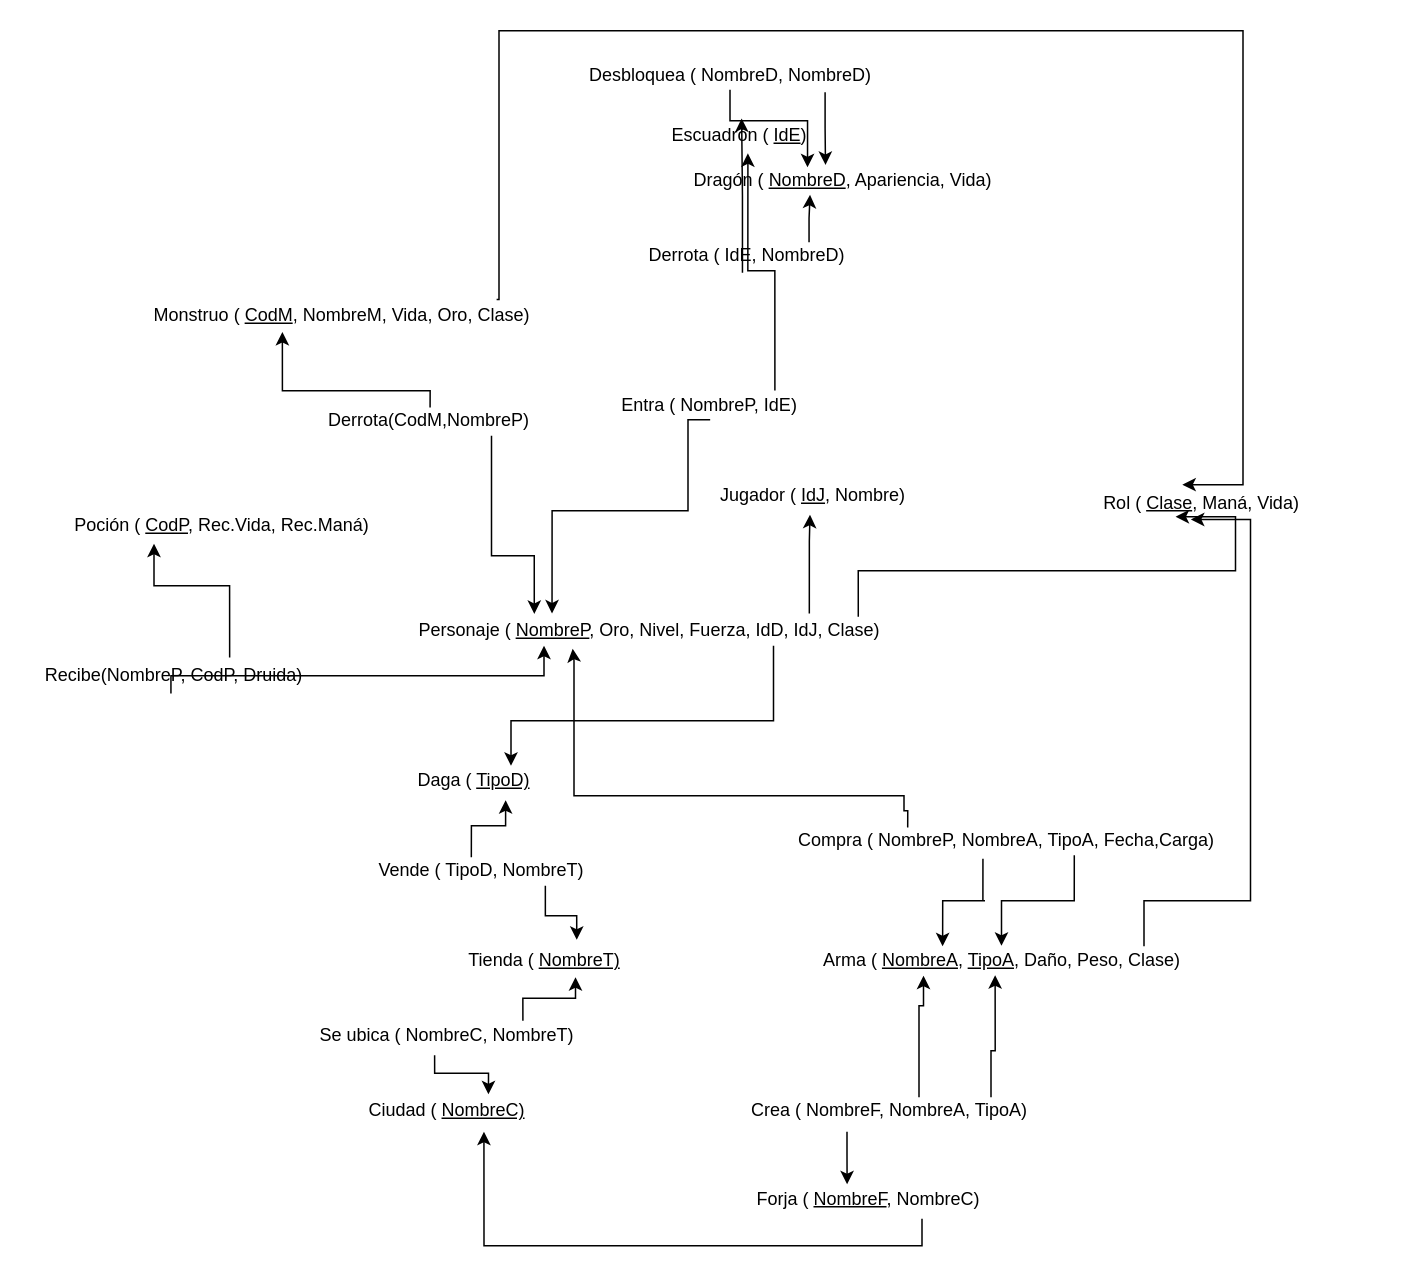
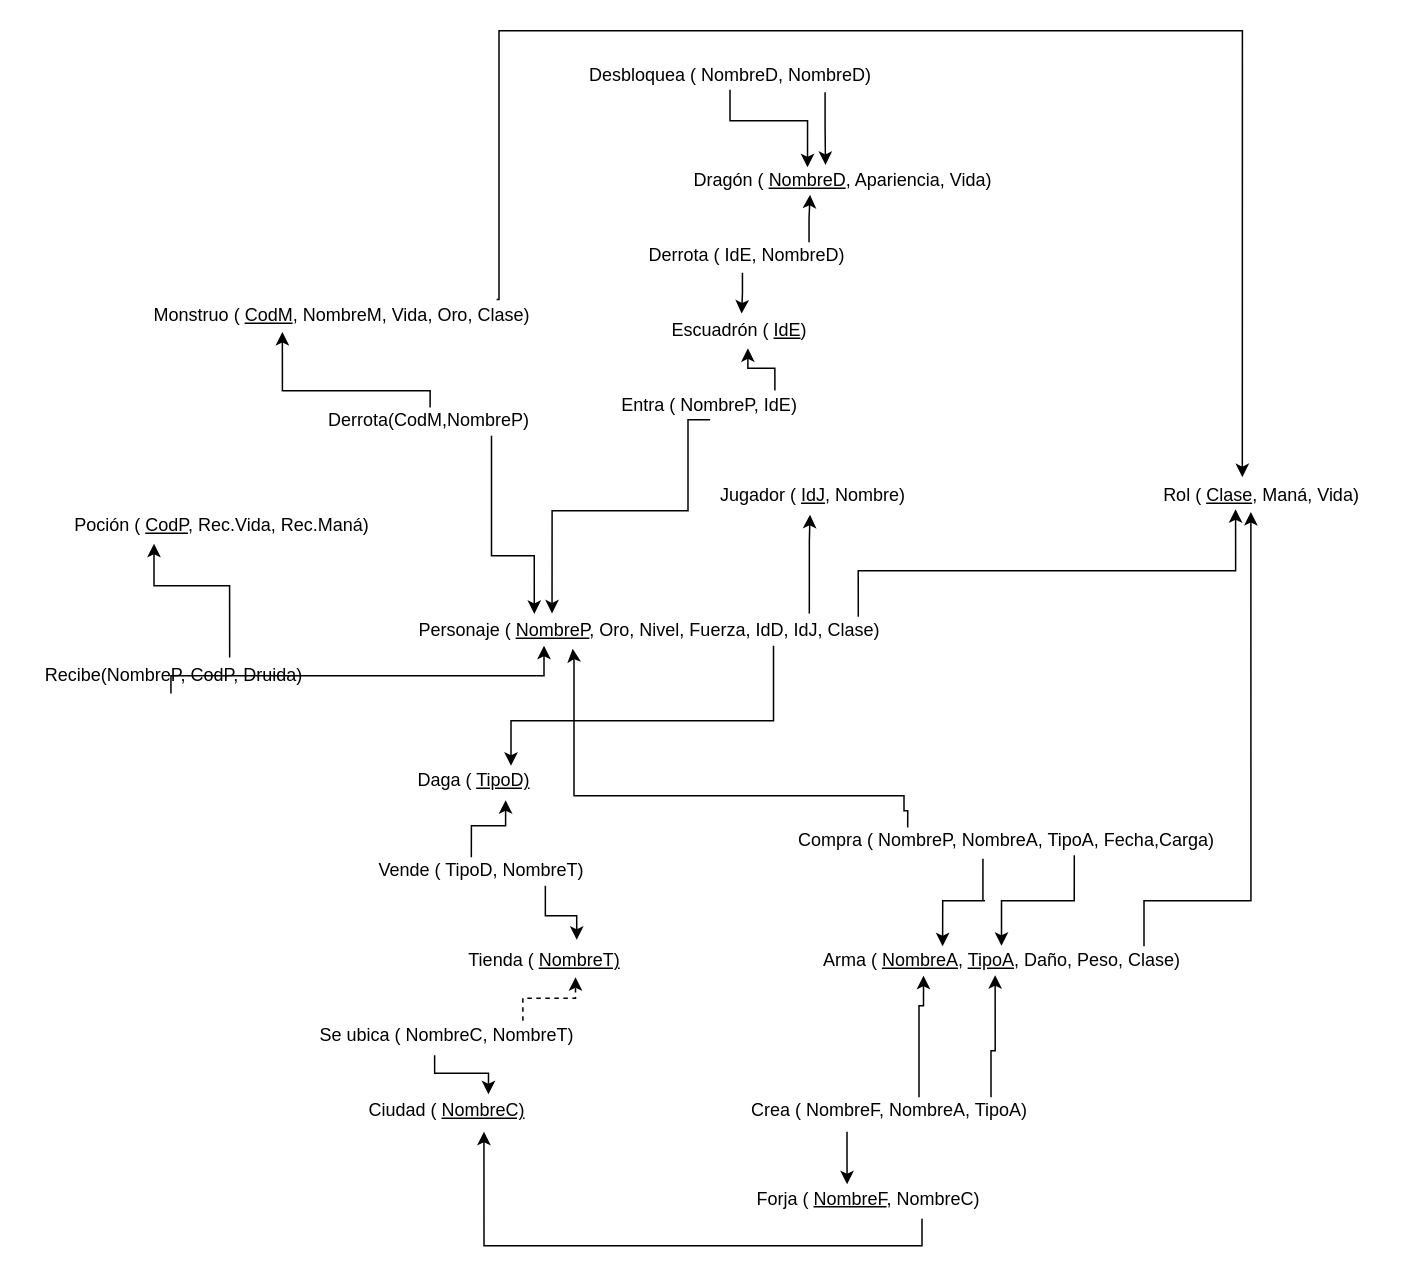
node "Escuadrón ( IdE)": moved (739, 136) -> (739, 331)
node "Rol ( Clase, Maná, Vida)": moved (1201, 503) -> (1261, 496)
edge "Se ubica ( NombreC, NombreT)" -> "Tienda ( NombreT)": style solid -> dashed
